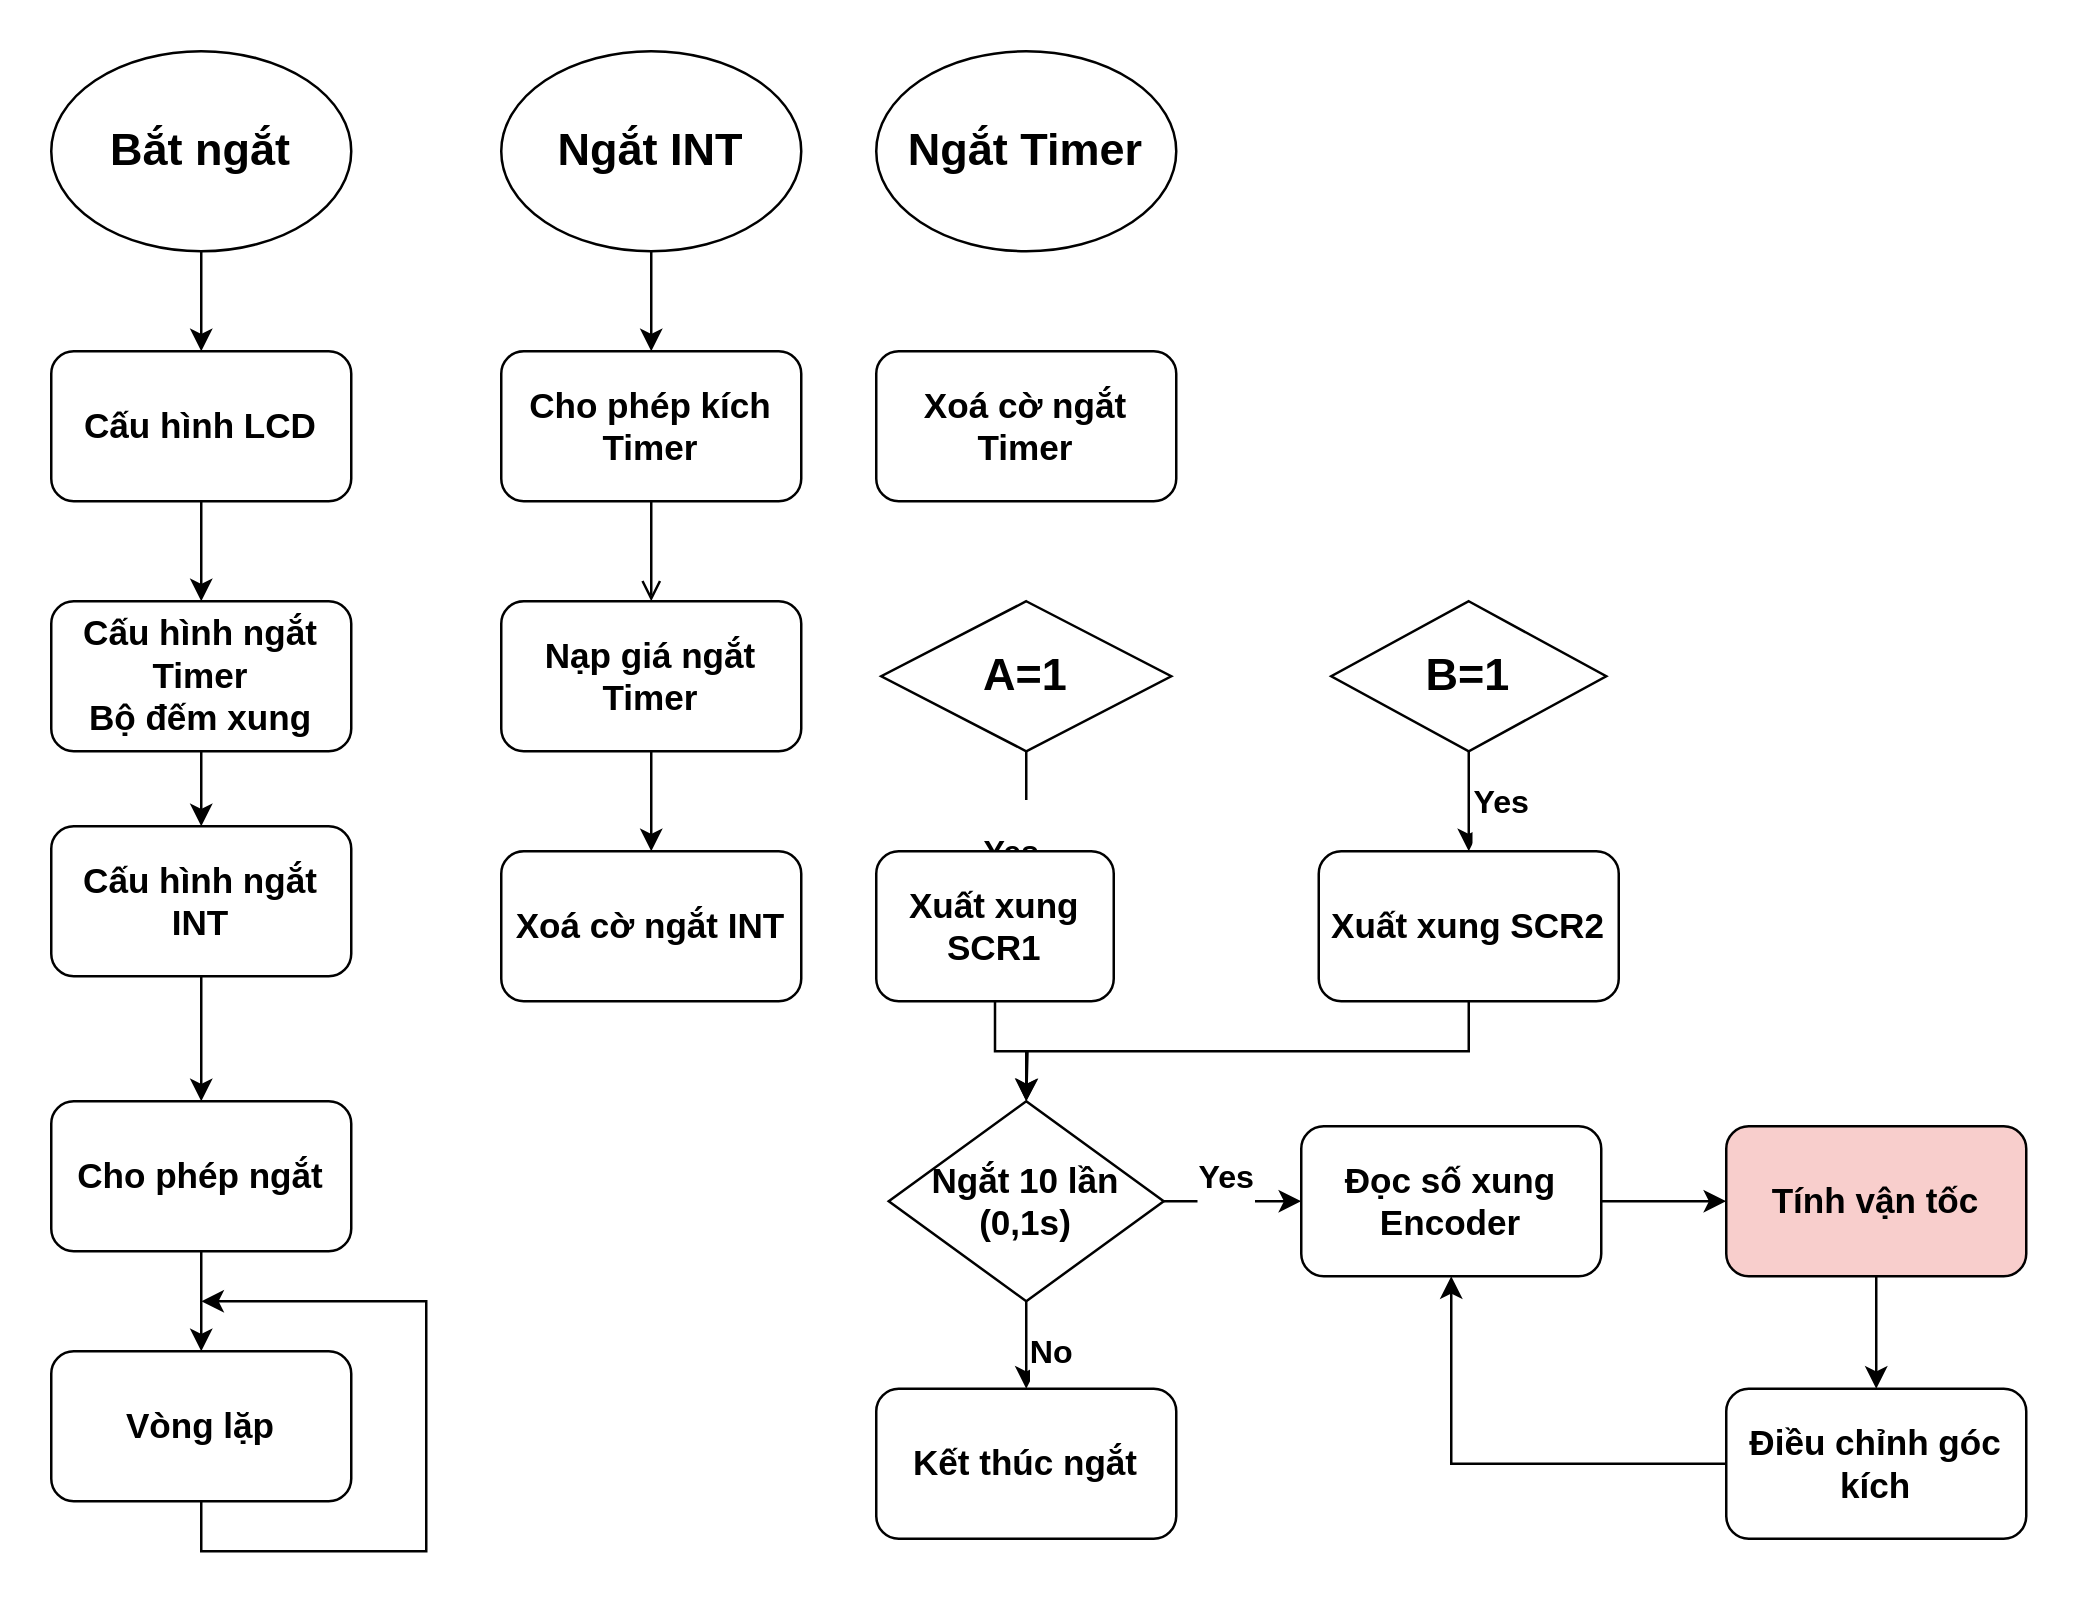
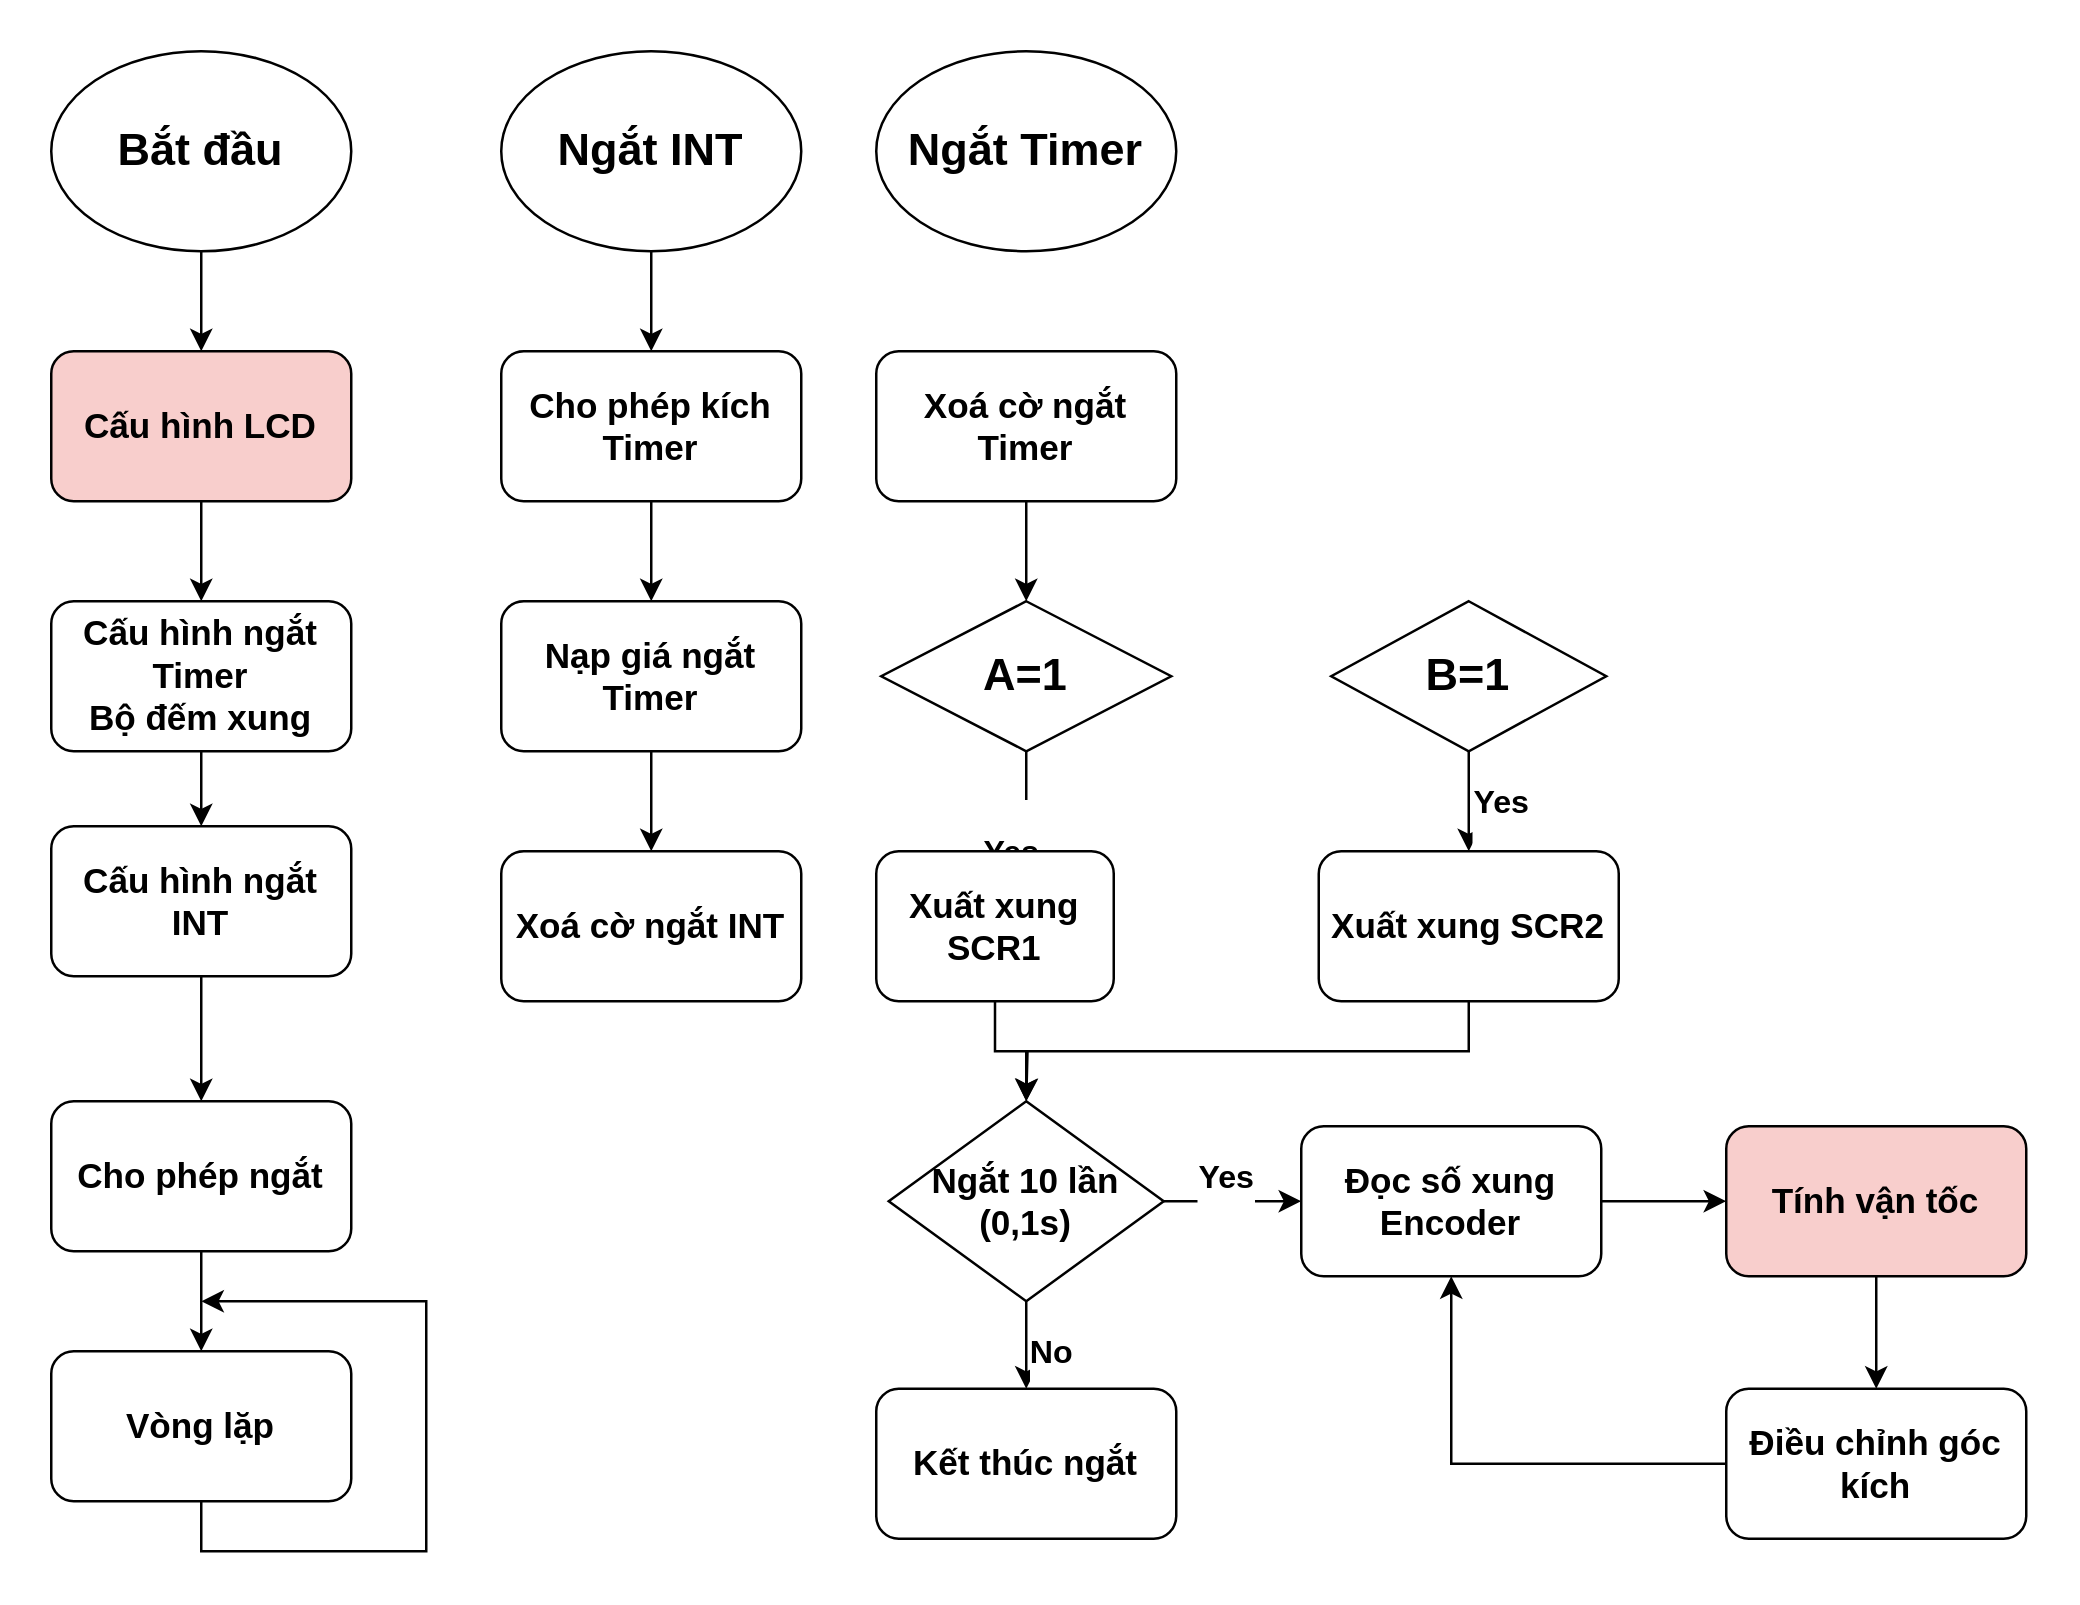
node "Bắt ngắt": label "Bắt ngắt" -> "Bắt đầu"
node "Cấu hình LCD": fillcolor #ffffff -> #f8cecc
edge "Xoá cờ ngắt Timer" -> "A=1": added
edge "Cho phép kích Timer" -> "Nạp giá ngắt Timer": arrowhead open -> classic
